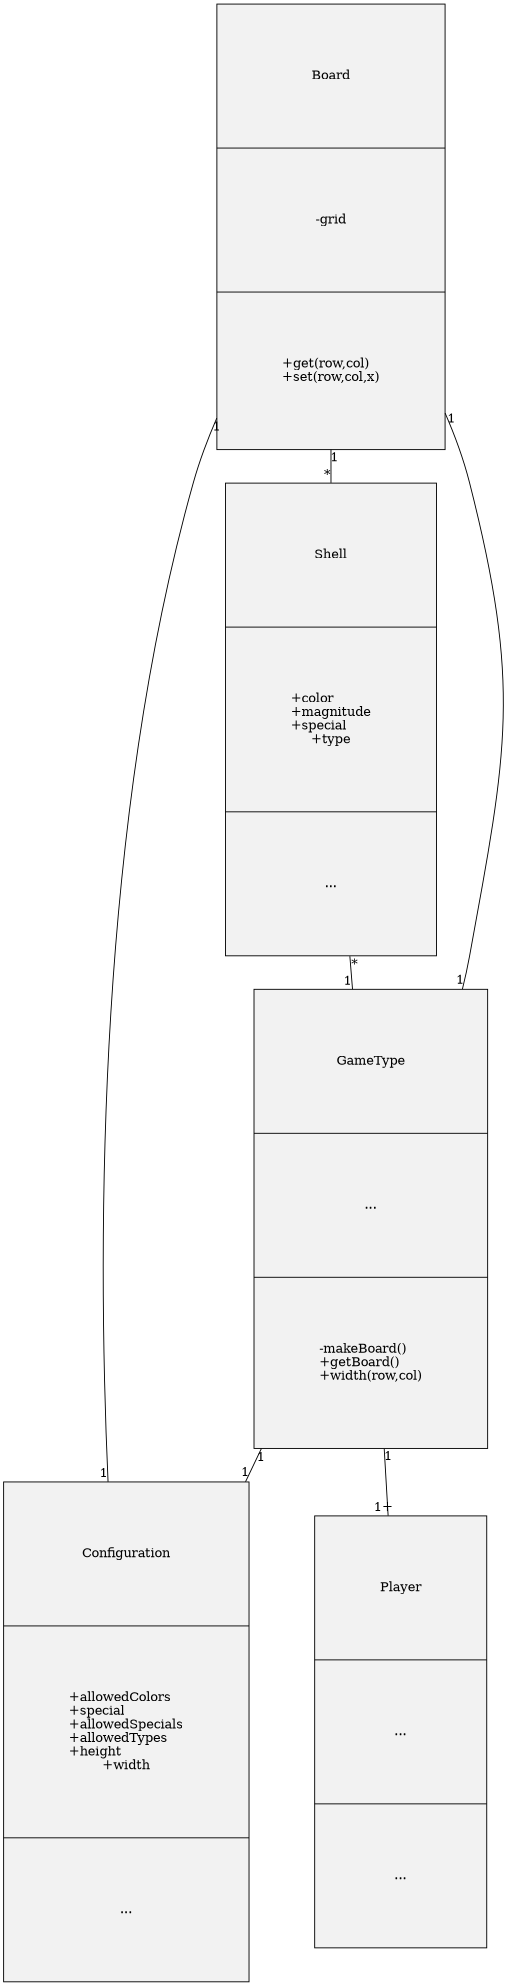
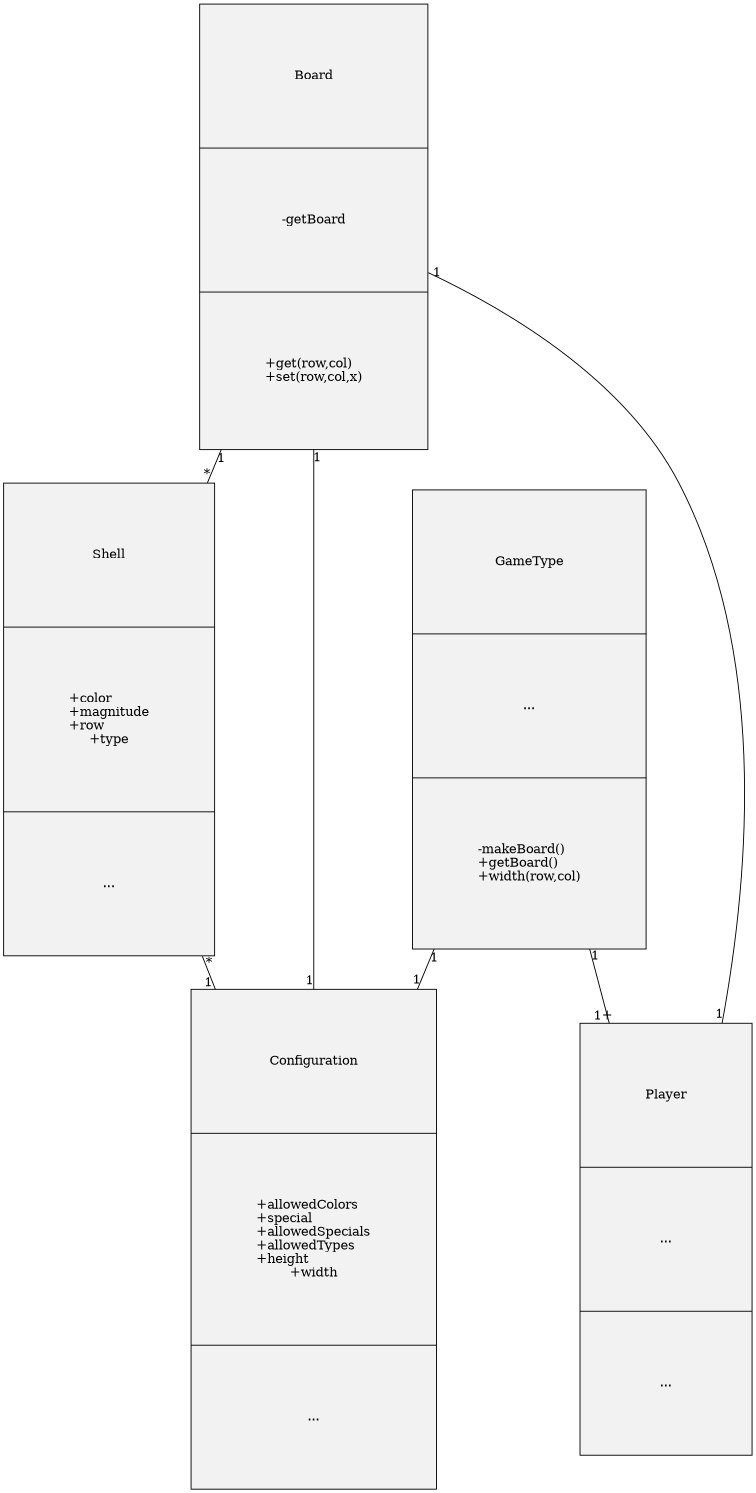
node "Board": text "-grid" -> "-getBoard"
edge "Board" -- "GameType": now "Board" -- "Player"
node "Shell": text "+special" -> "+row"
edge "Shell" -- "GameType": now "Shell" -- "Configuration"
